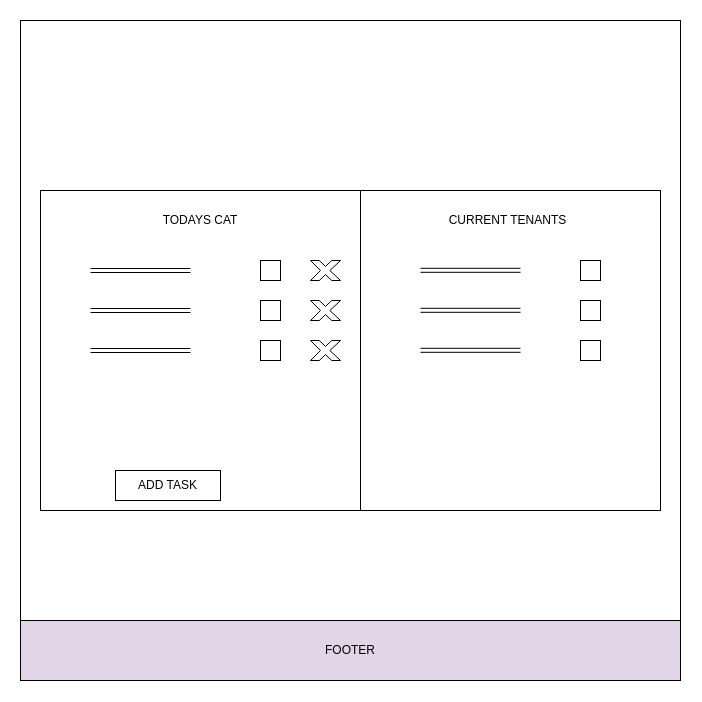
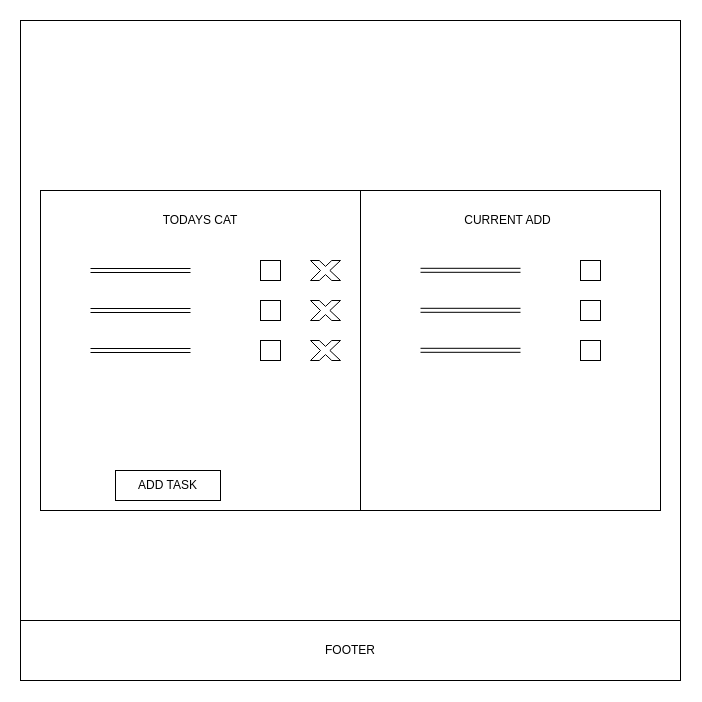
node "CURRENT TENANTS": label "CURRENT TENANTS" -> "CURRENT ADD"
node "FOOTER": fillcolor #e1d5e7 -> #ffffff
